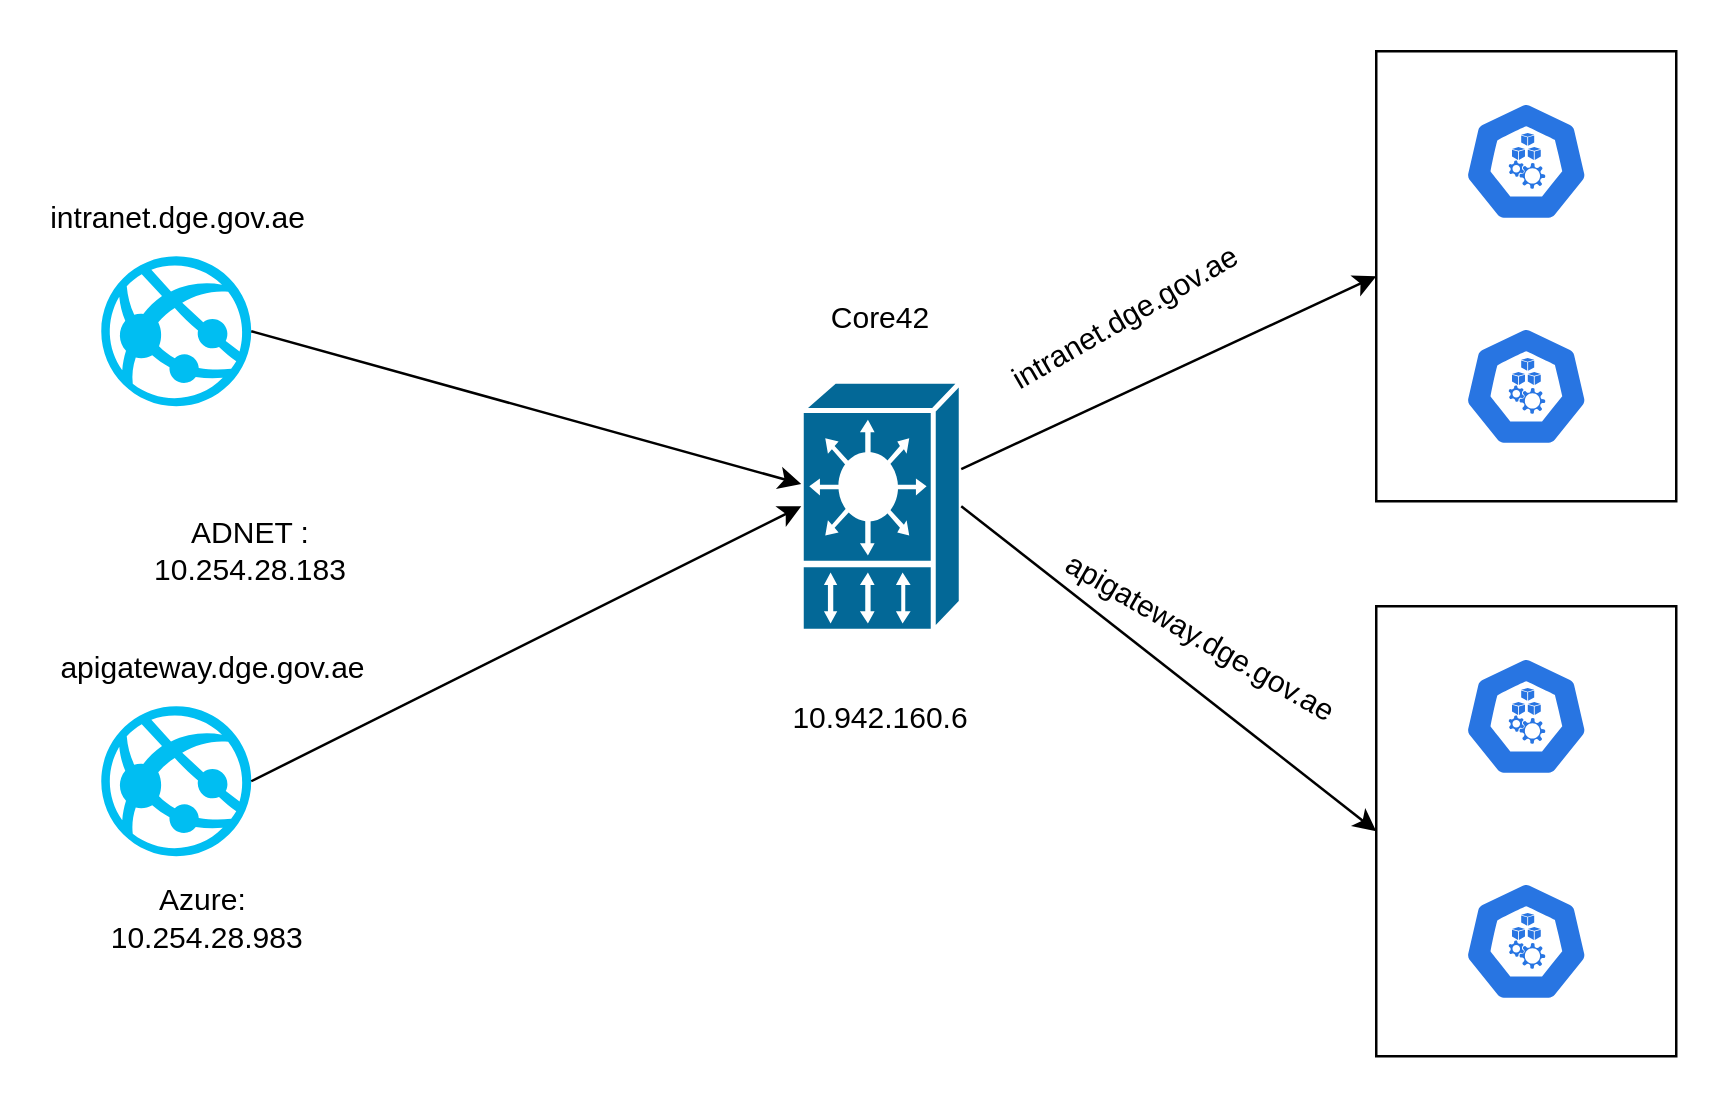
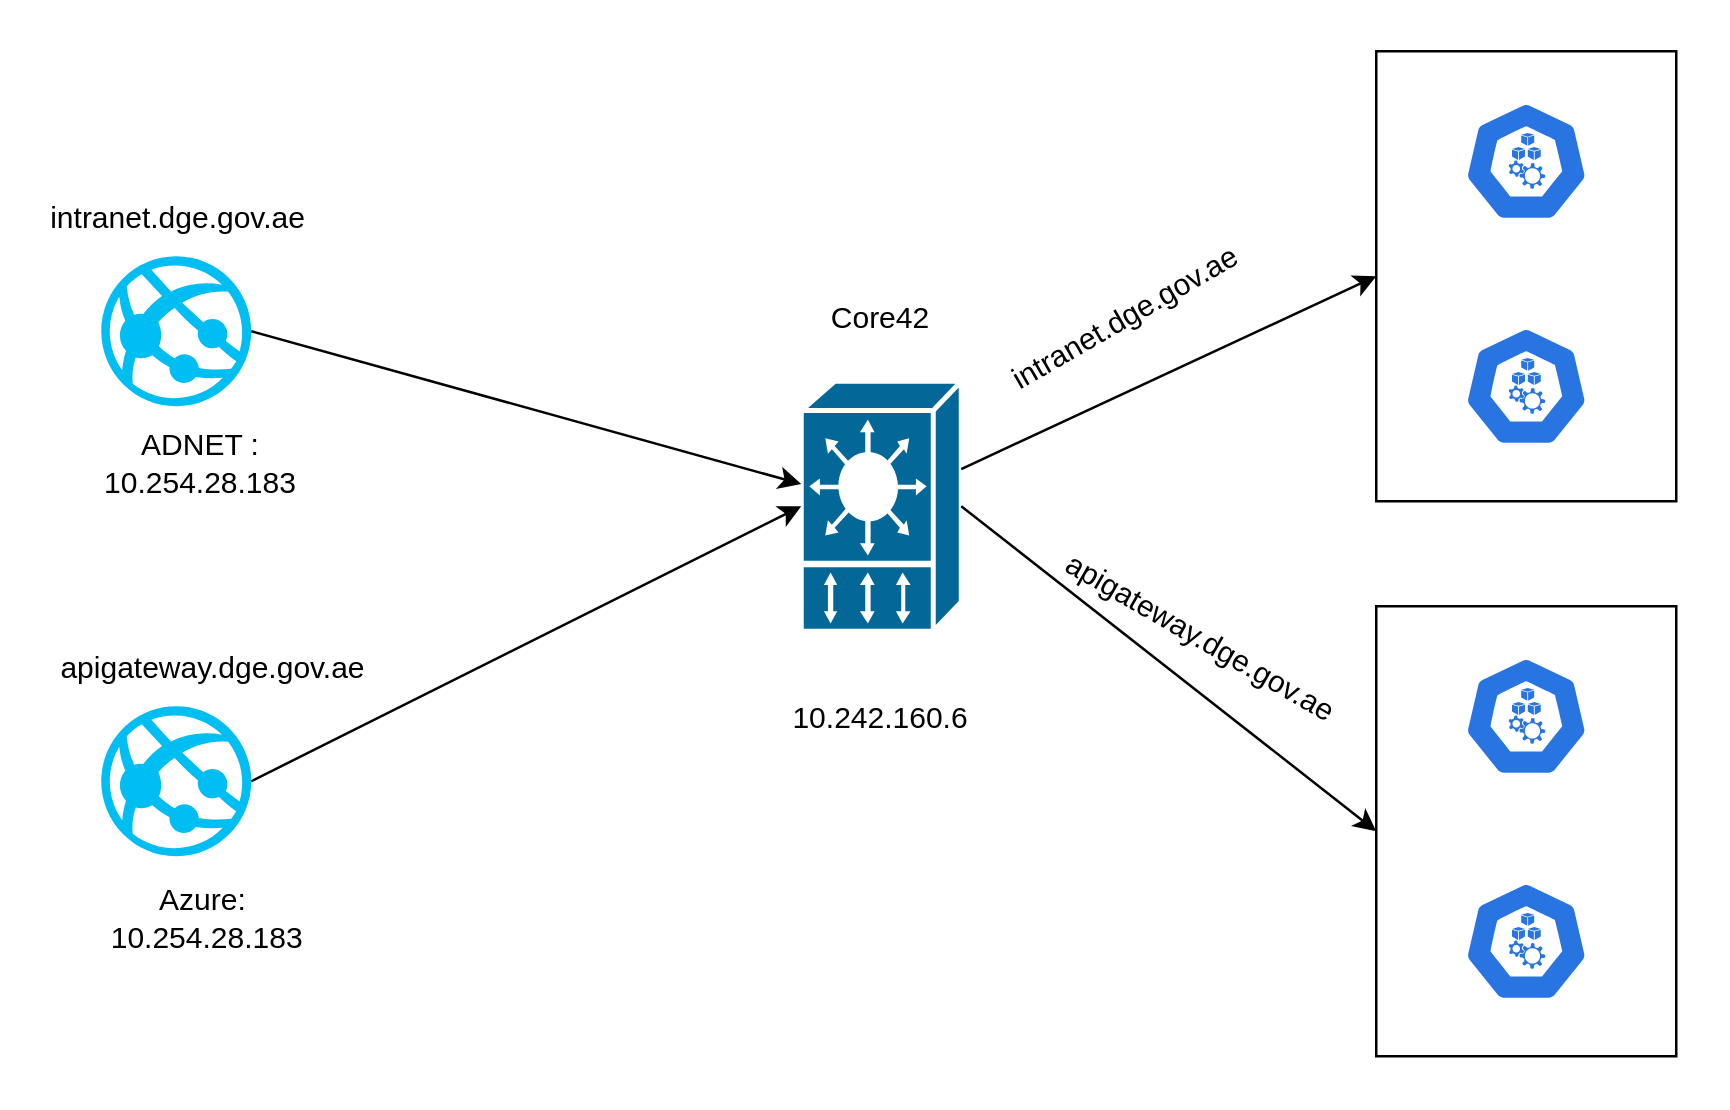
node "ADNET : 10.254.28.183": moved (251, 551) -> (201, 464)
node "10.942.160.6": label "10.942.160.6" -> "10.242.160.6"
node "Azure: 10.254.28.983": label "Azure: 10.254.28.983" -> "Azure: 10.254.28.183"
